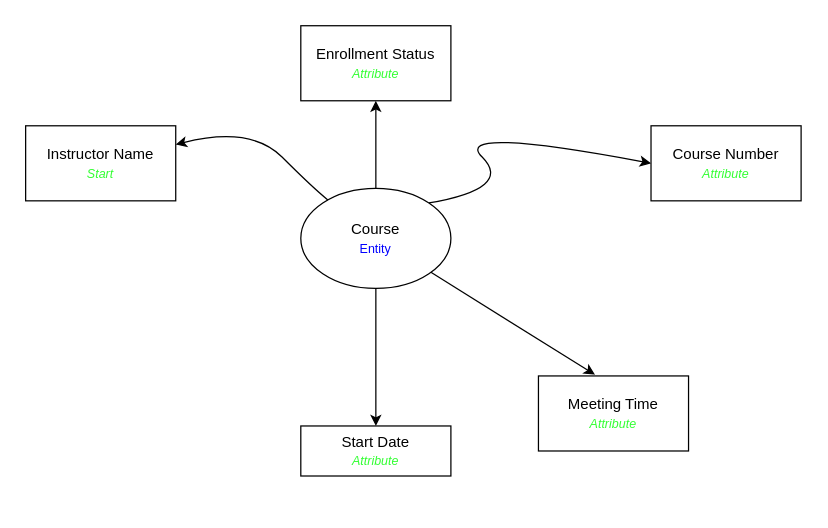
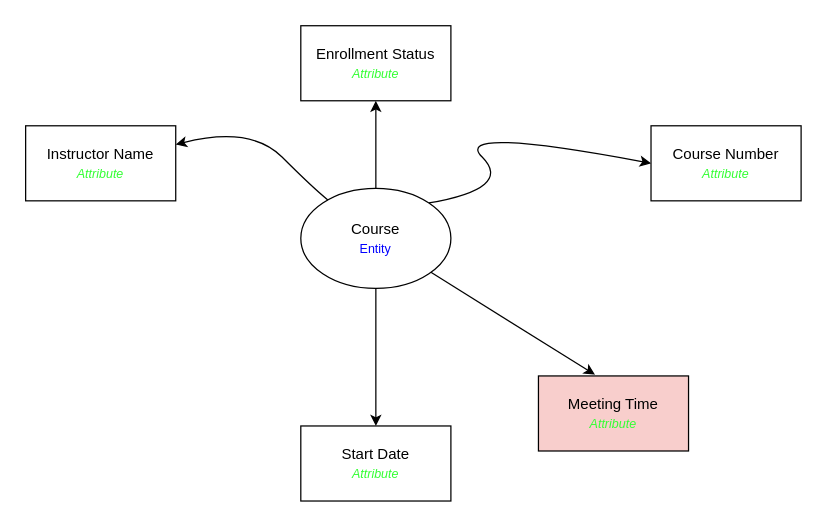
node "Instructor Name Start": label "Instructor Name Start" -> "Instructor Name Attribute"
node "Meeting Time Attribute": fillcolor #ffffff -> #f8cecc
node "Start Date Attribute": size 150x50 -> 150x75
